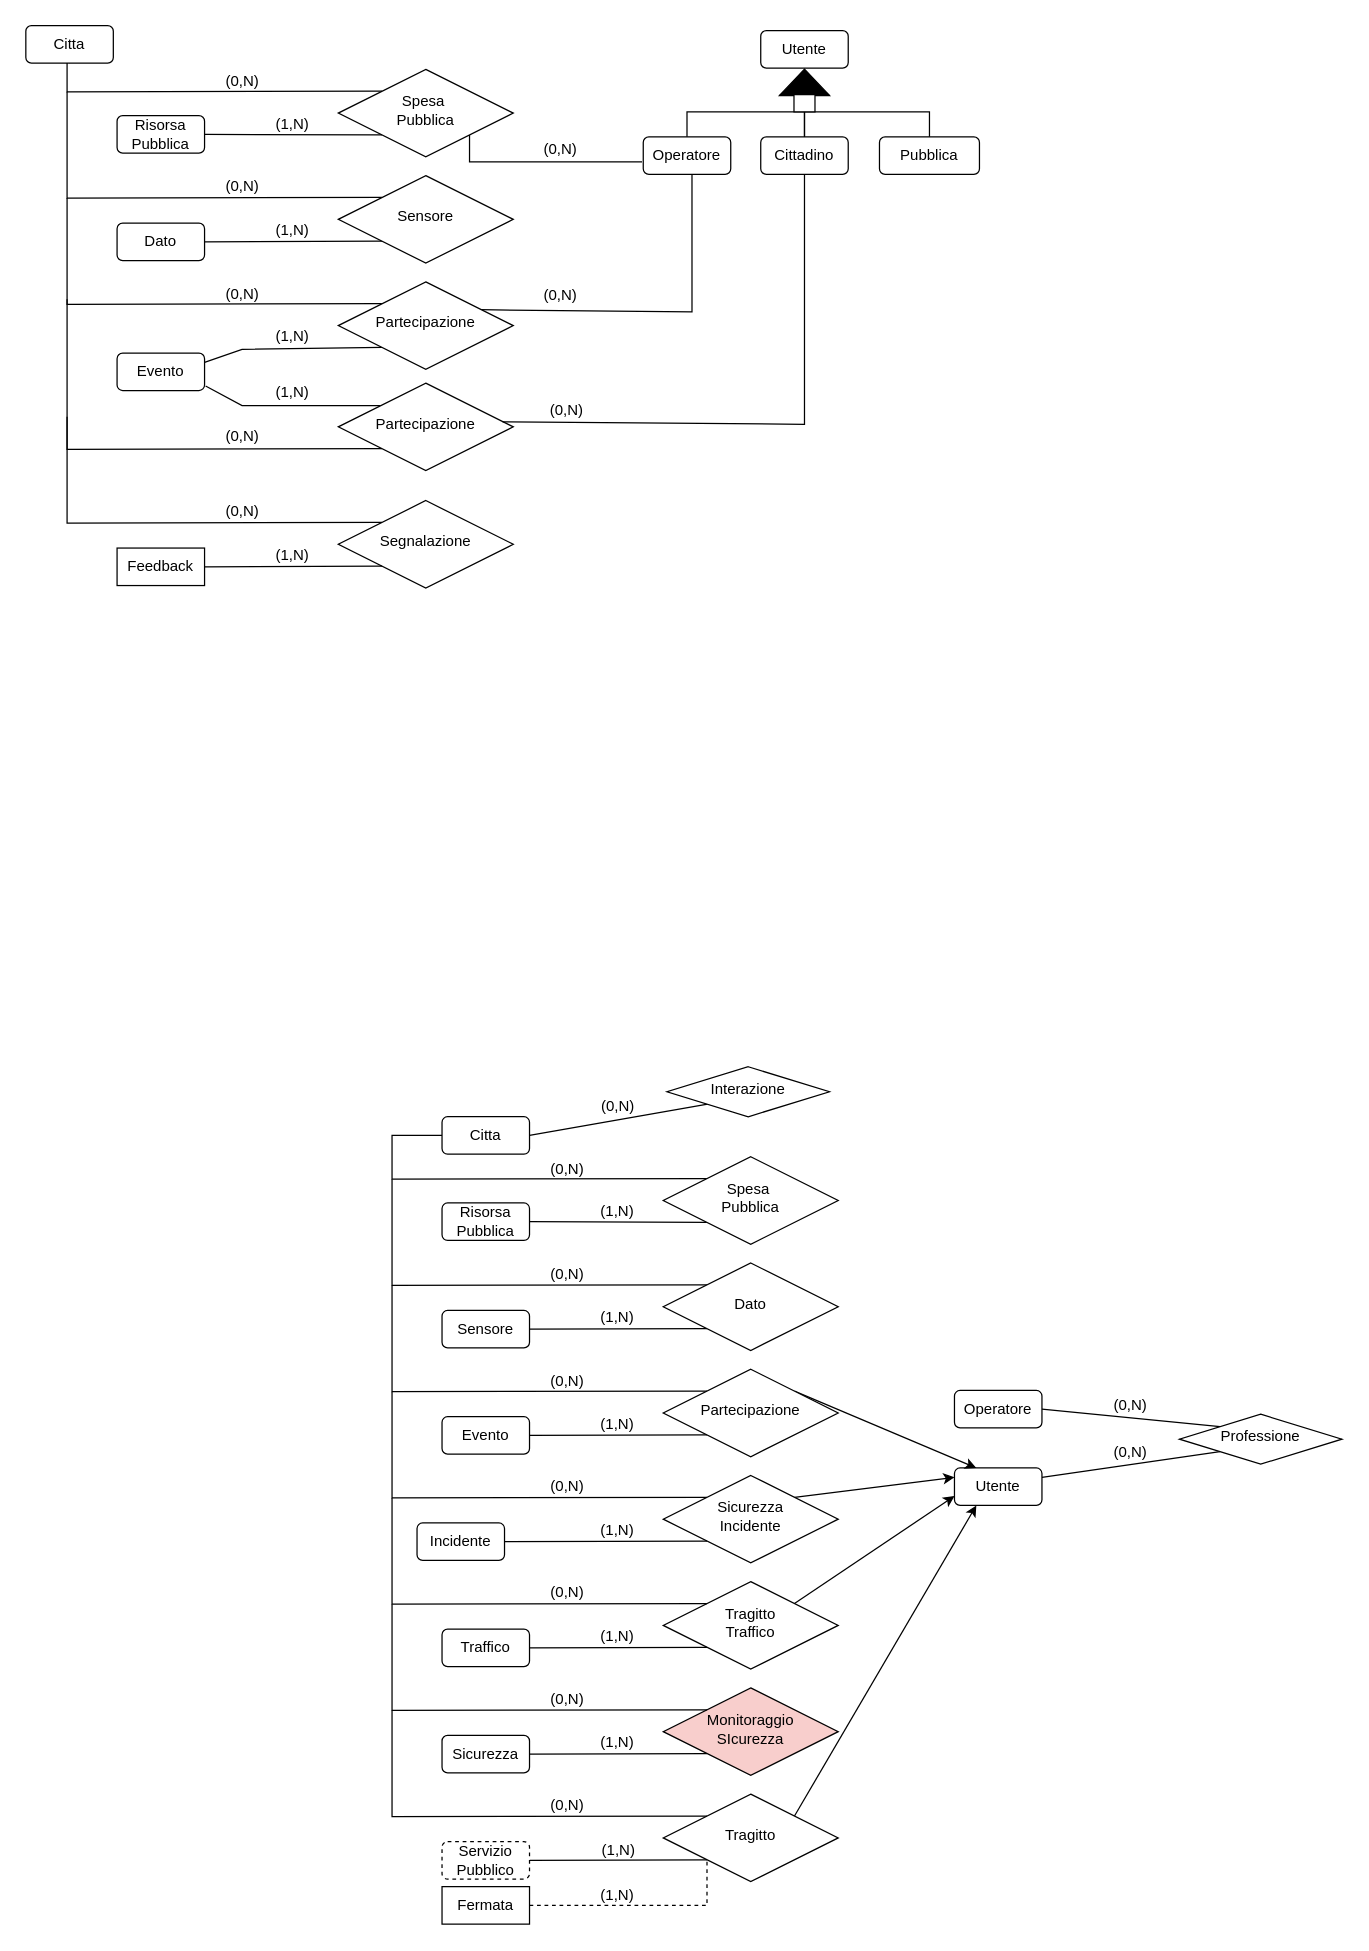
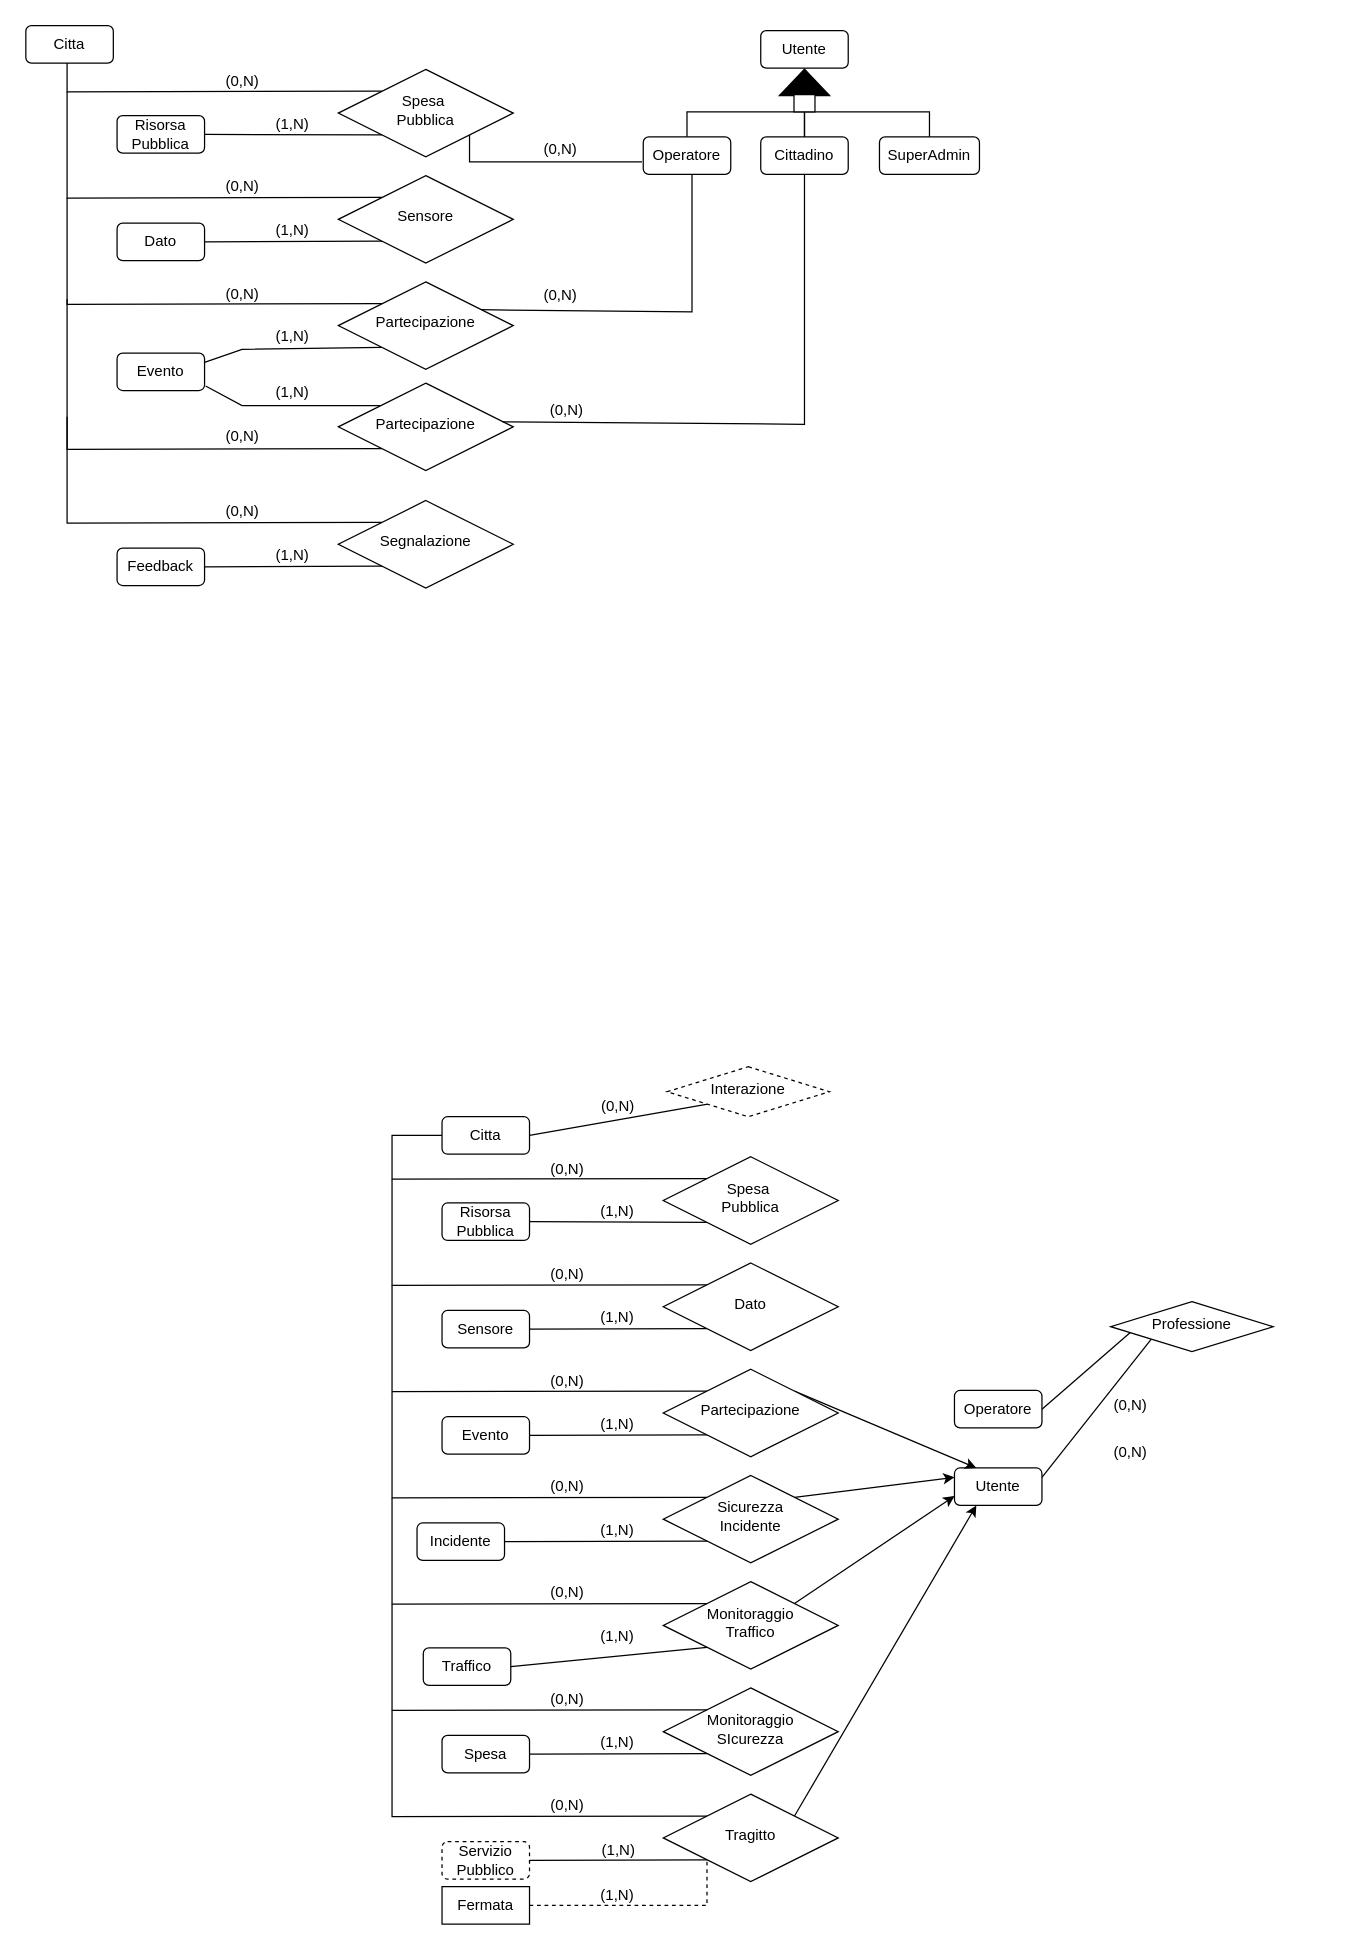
node "Pubblica": label "Pubblica" -> "SuperAdmin"
node "Feedback": shape rectangle -> rounded rectangle
node "Interazione": style solid -> dashed
node "Professione": moved (1261, 1439) -> (1192, 1327)
node "Tragitto Traffico": label "Tragitto Traffico" -> "Monitoraggio Traffico"
node "Traffico": moved (486, 1648) -> (467, 1667)
node "Monitoraggio SIcurezza": fillcolor #f8cecc -> #ffffff
node "Sicurezza": label "Sicurezza" -> "Spesa"
